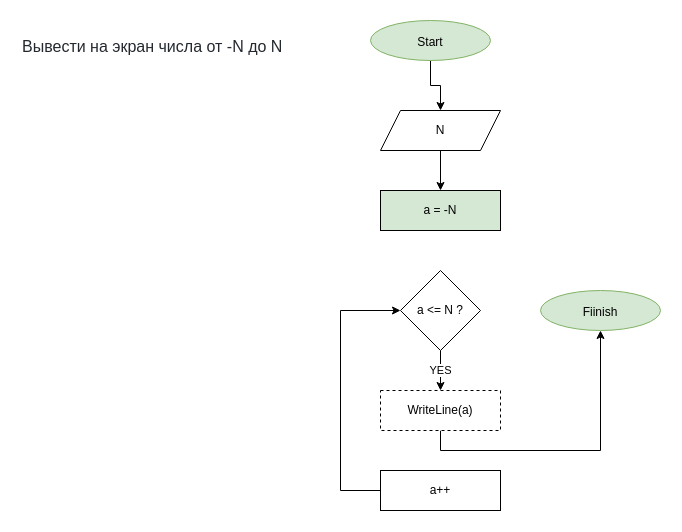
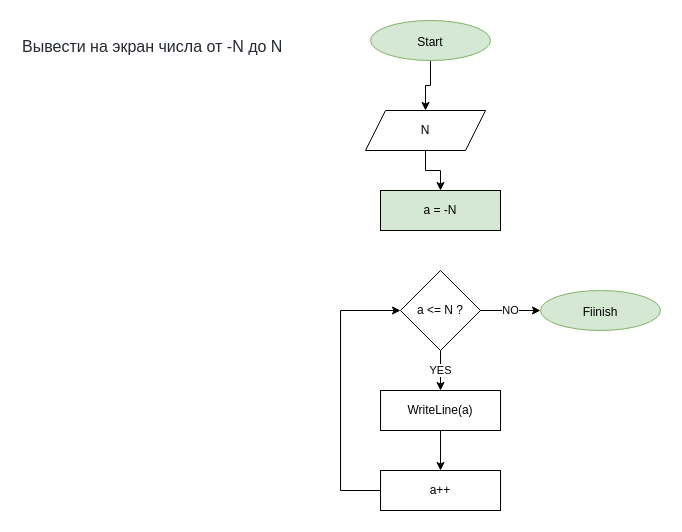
node "N": moved (441, 131) -> (426, 131)
edge "a <= N ?" -> "Fiinish": added, label "NO"
node "WriteLine(a)": style dashed -> solid
edge "WriteLine(a)" -> "Fiinish": now "WriteLine(a)" -> "a++"
